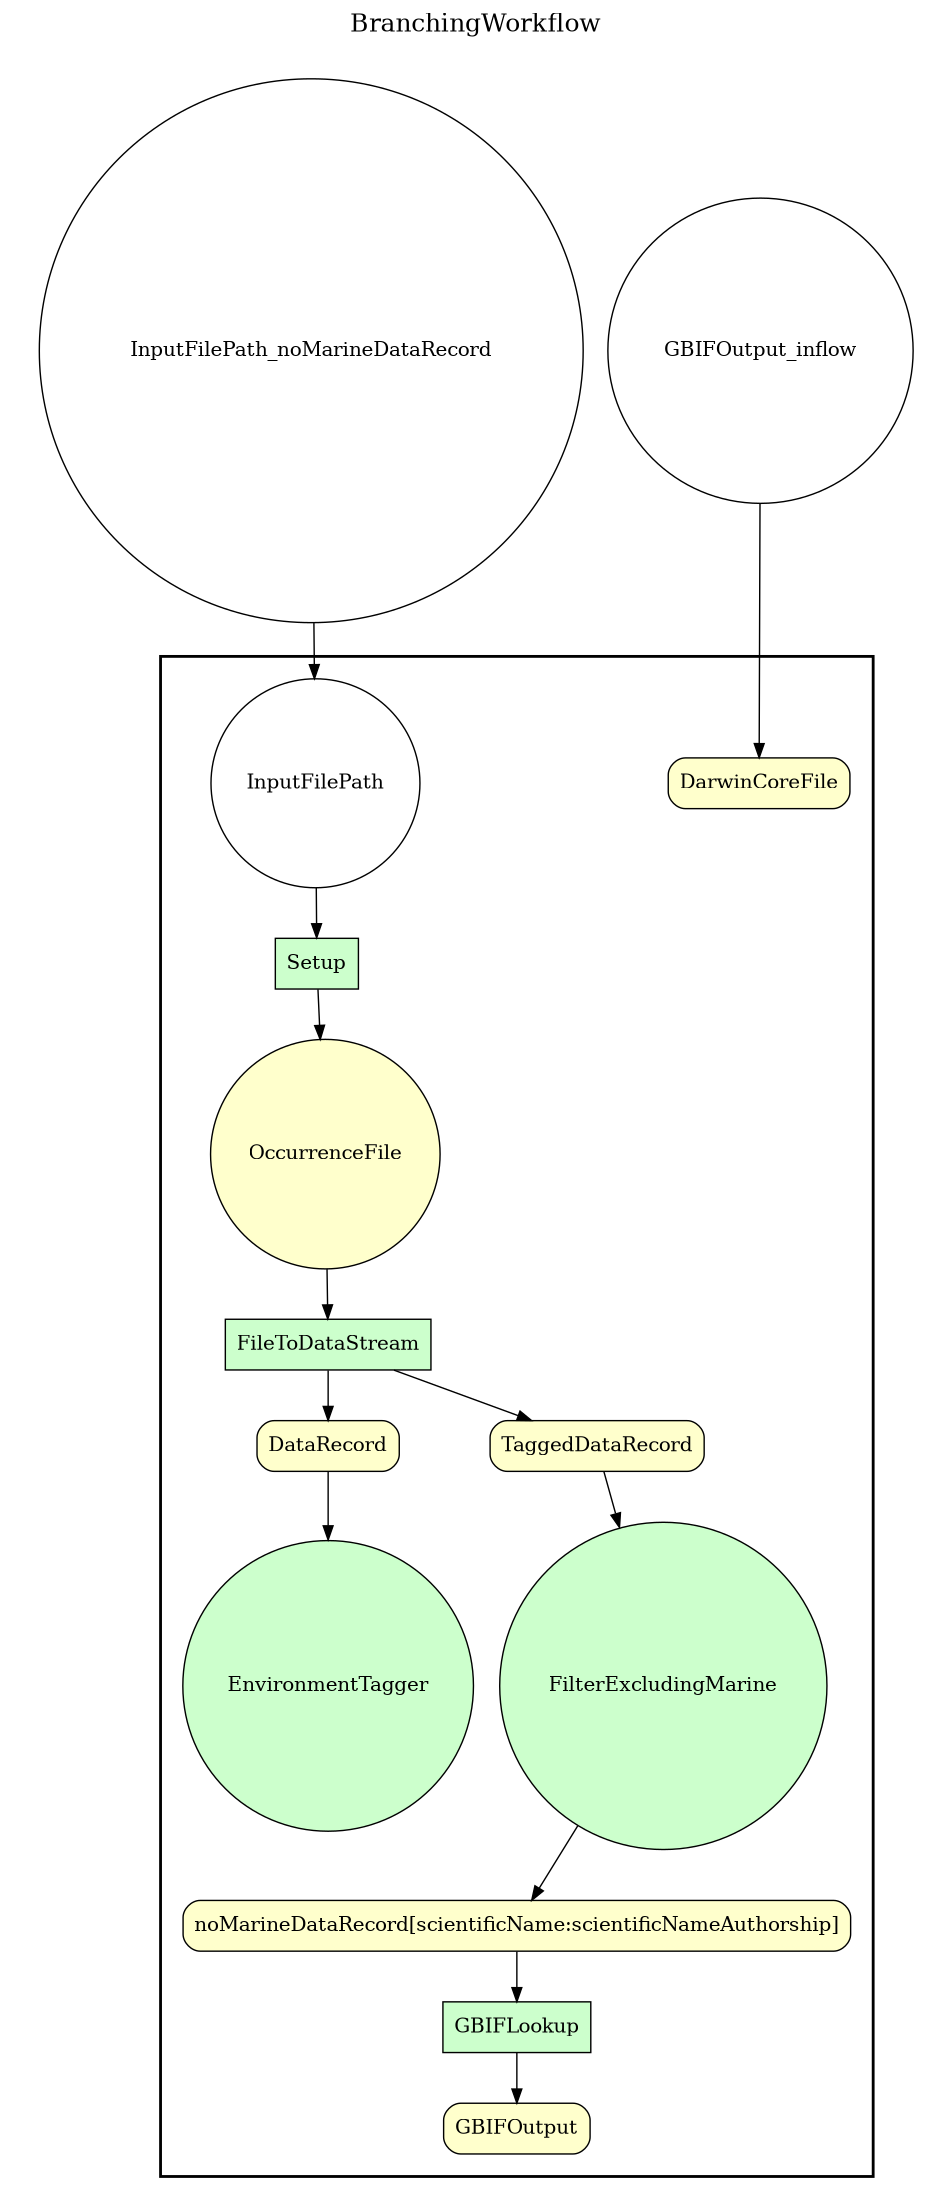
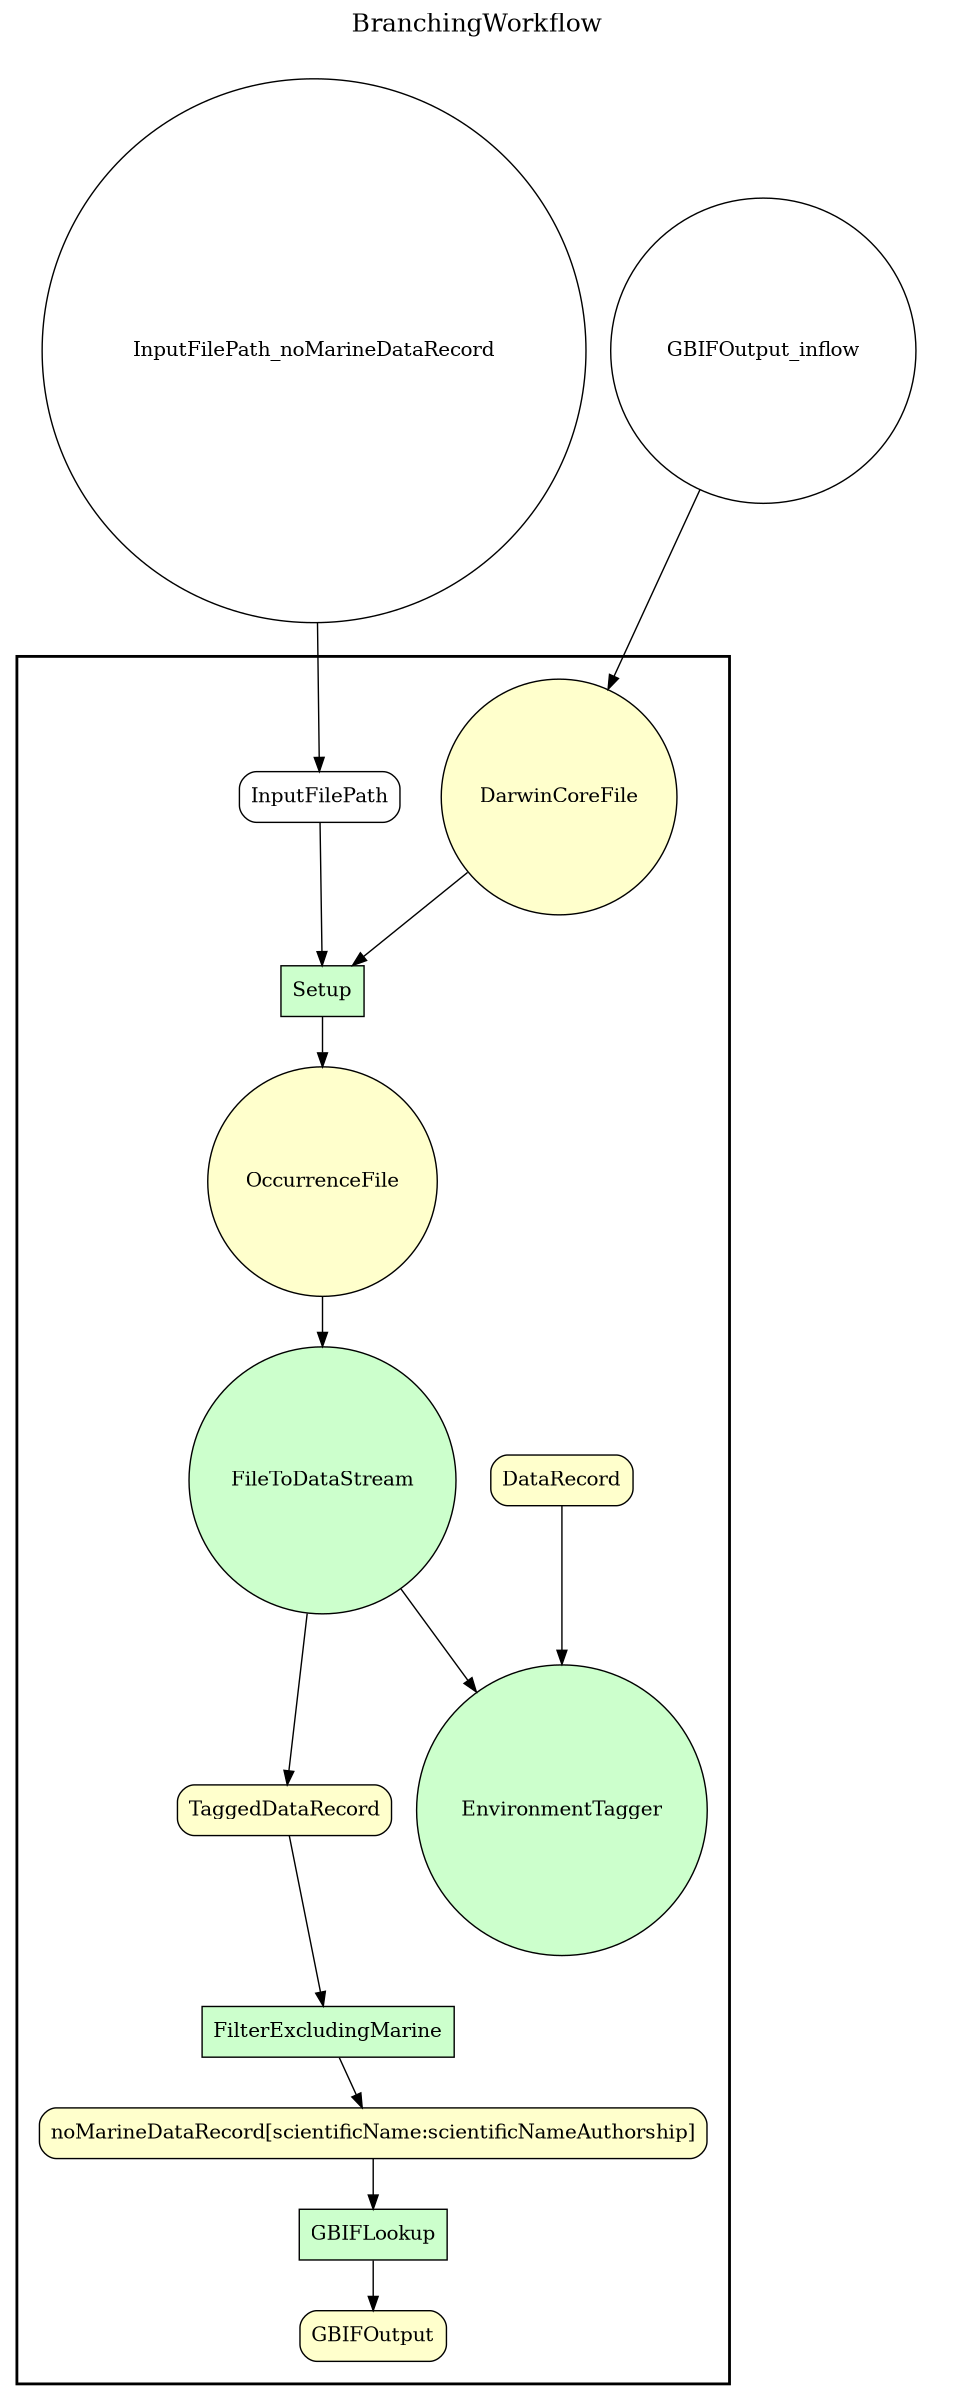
node "InputFilePath": shape circle -> box
node "DarwinCoreFile": shape box -> circle
edge "DarwinCoreFile" -> "Setup": added
node "FileToDataStream": shape box -> circle
edge "FileToDataStream" -> "DataRecord": now "FileToDataStream" -> "EnvironmentTagger"
node "FilterExcludingMarine": shape circle -> box
